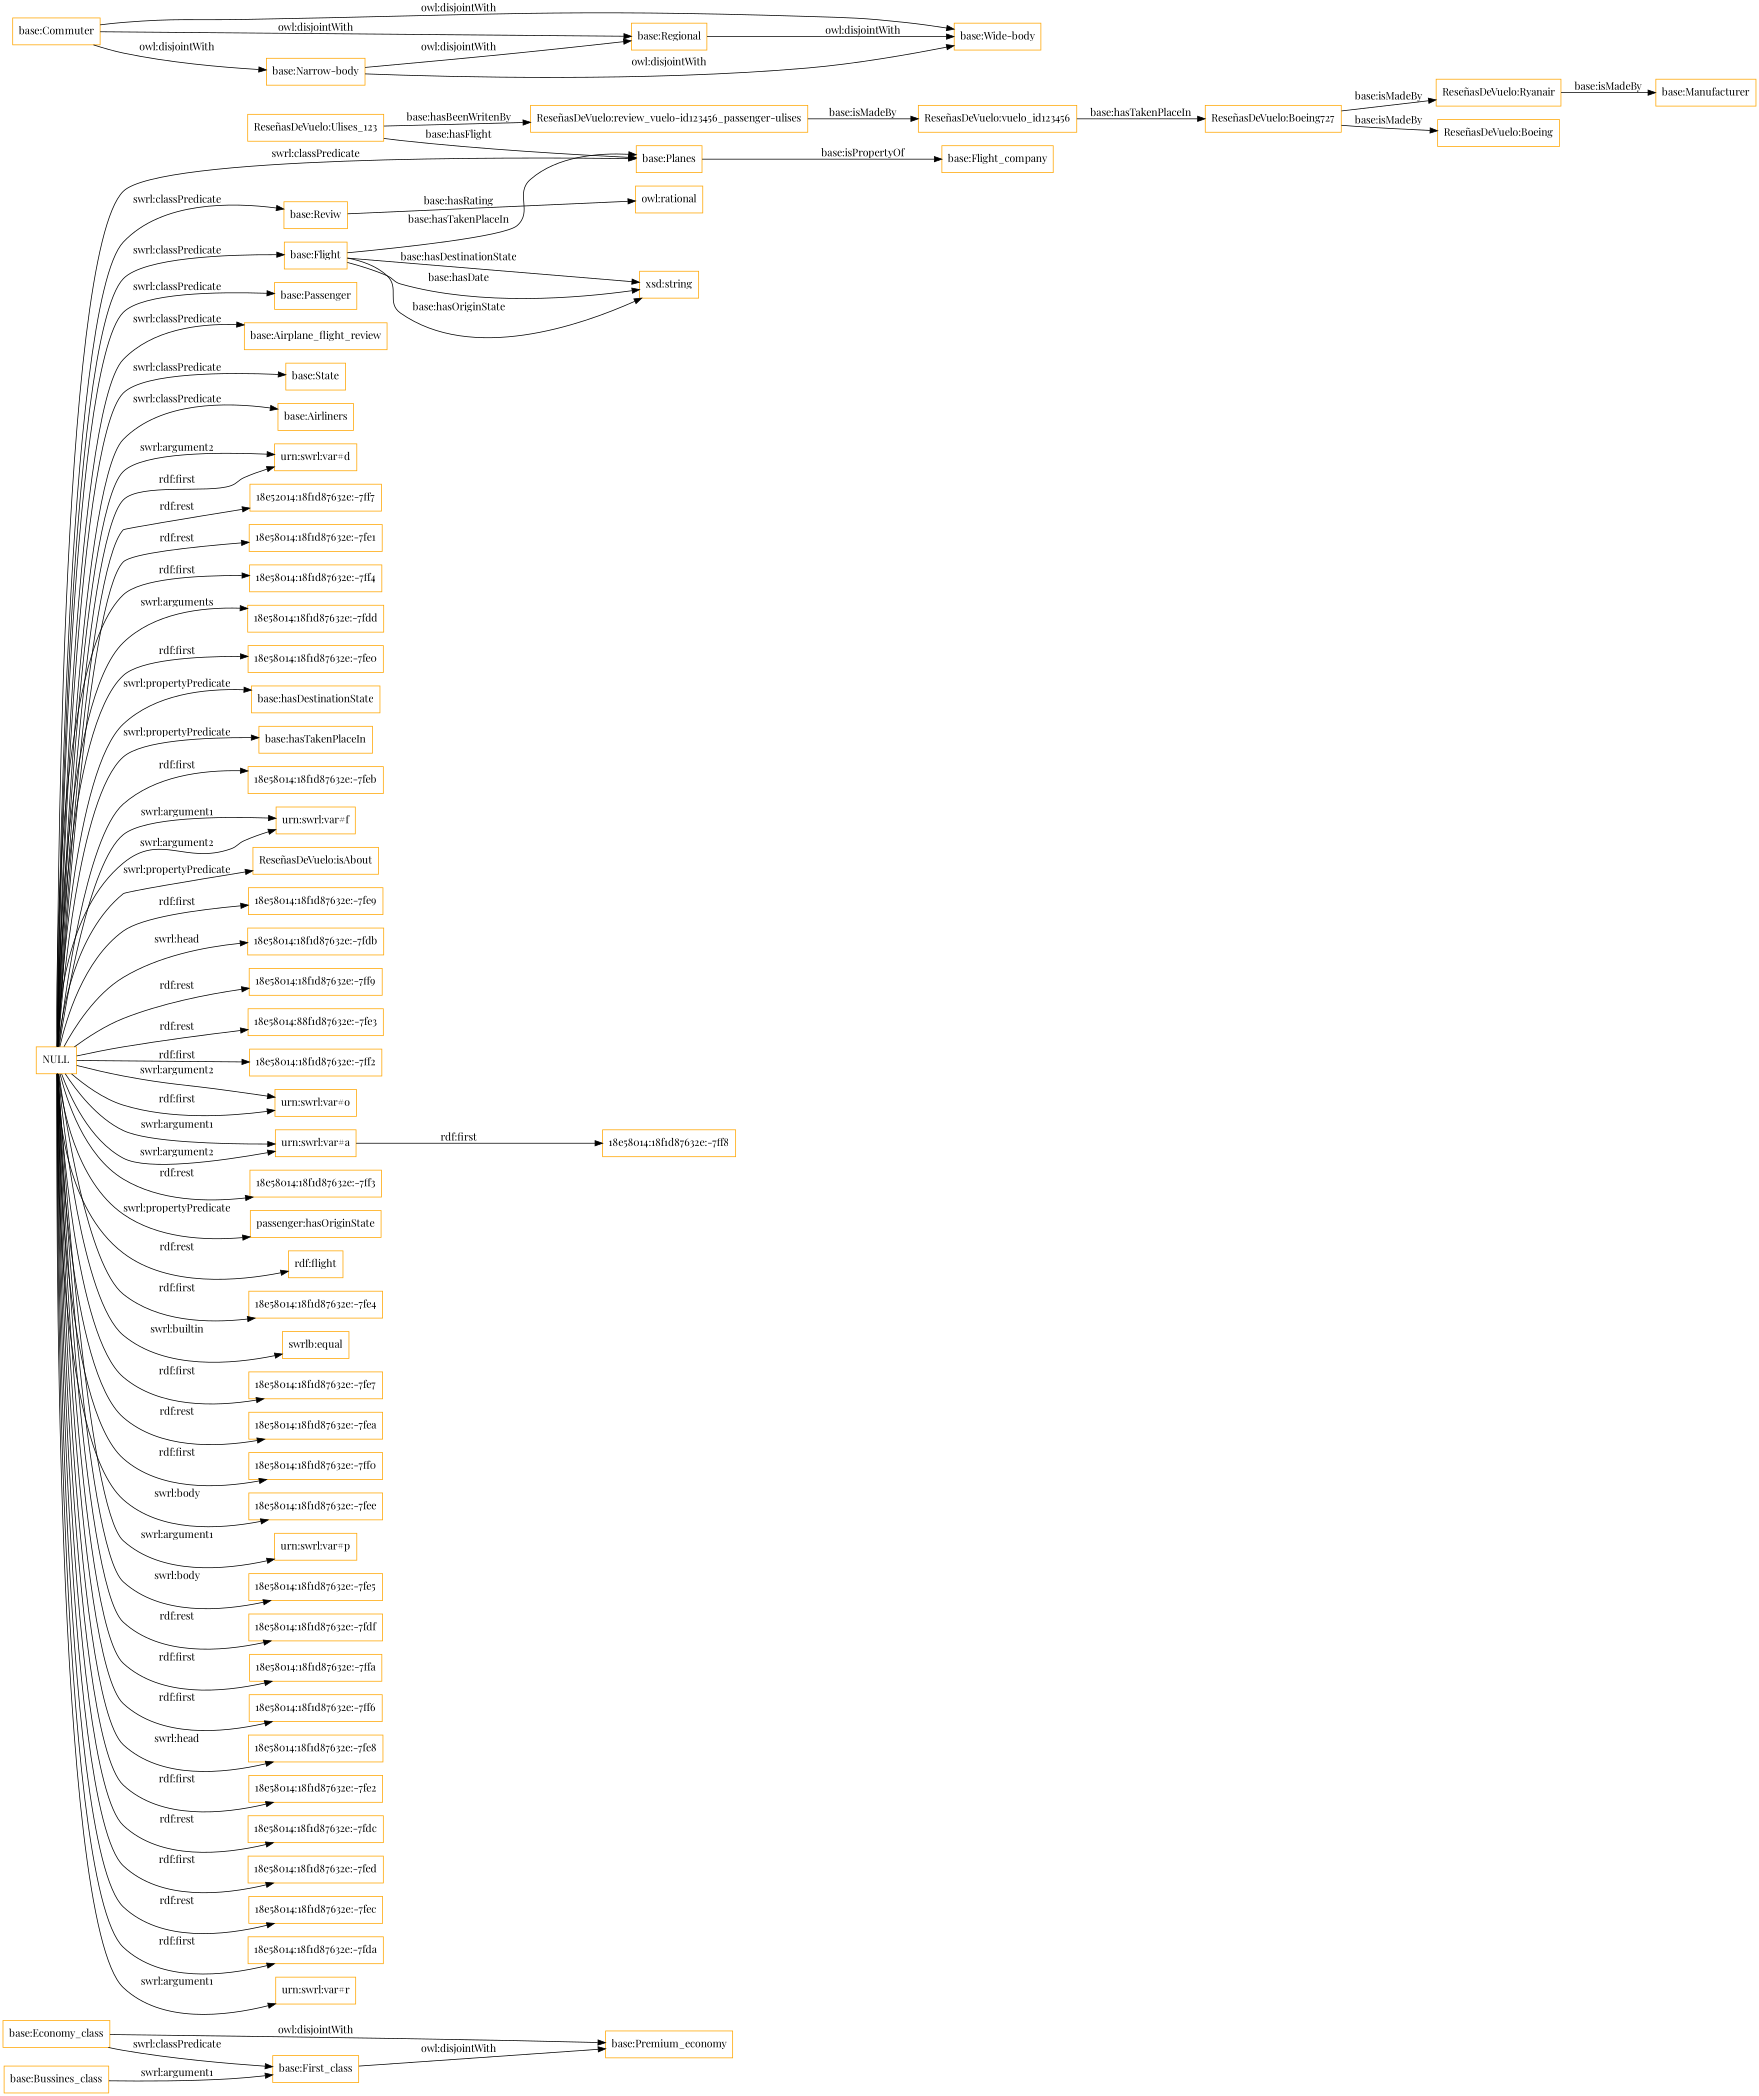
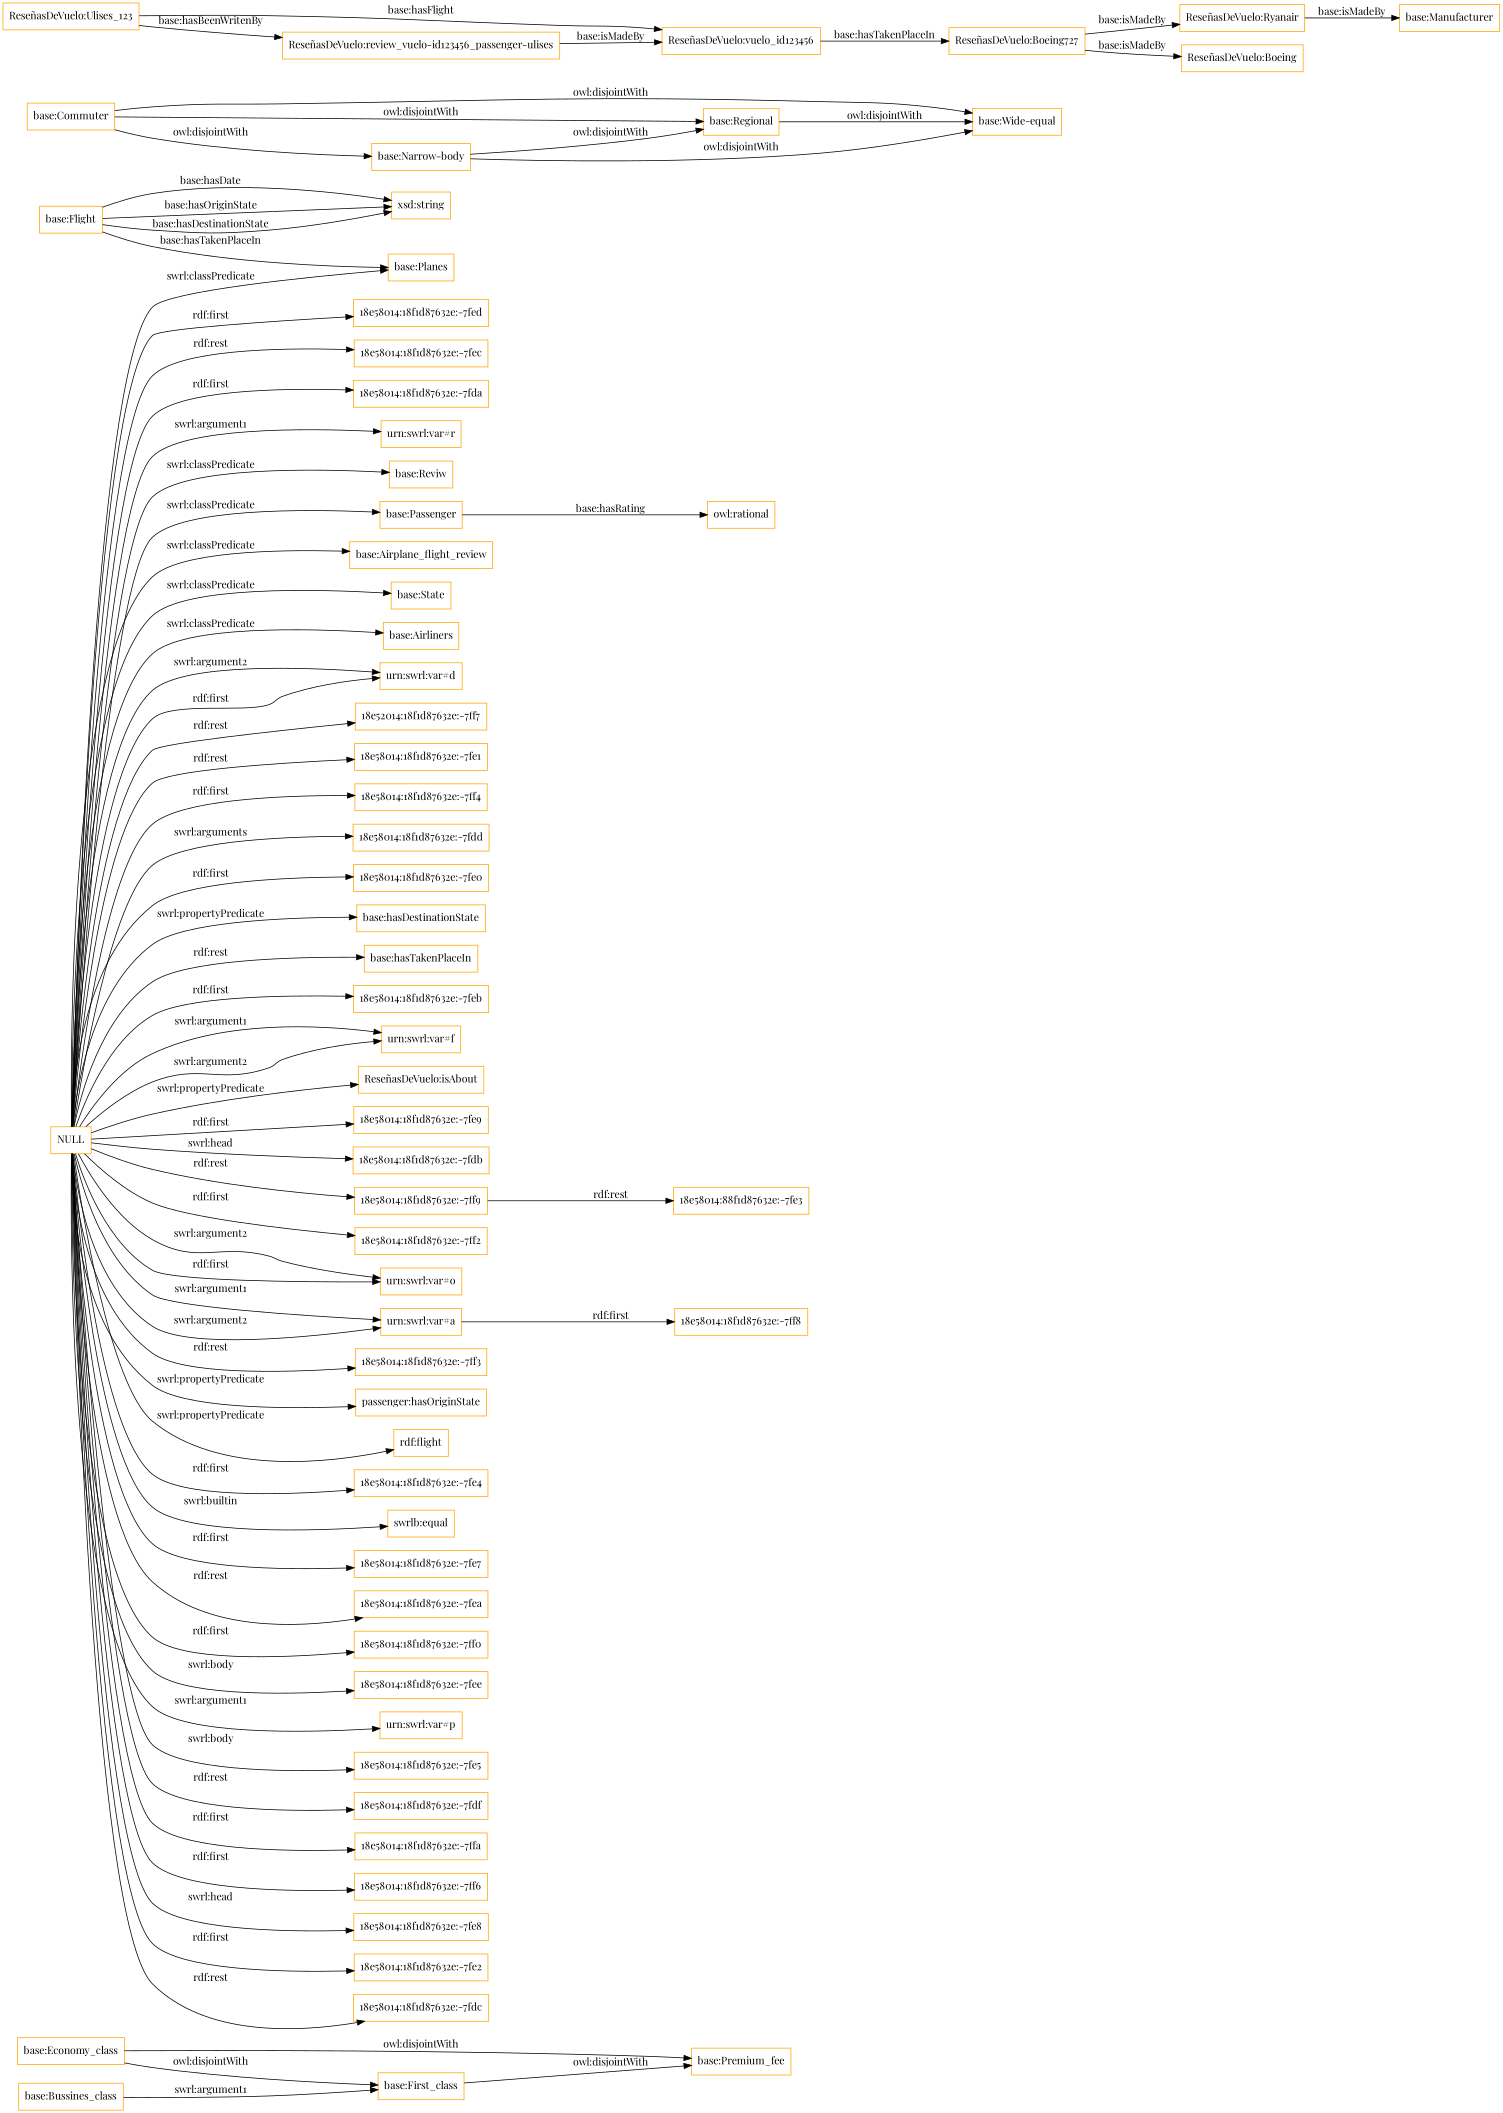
node "base:Wide-body": label "base:Wide-body" -> "base:Wide-equal"
edge "ReseñasDeVuelo:Ulises_123" -> "base:Planes": now "ReseñasDeVuelo:Ulises_123" -> "ReseñasDeVuelo:vuelo_id123456"
node "base:Flight_company": removed
edge "base:Reviw" -> "owl:rational": now "base:Passenger" -> "owl:rational"
edge "NULL" -> "base:Flight": removed, label "swrl:classPredicate"
edge "NULL" -> "base:hasTakenPlaceIn": label "swrl:propertyPredicate" -> "rdf:rest"
edge "NULL" -> "18e58014:88f1d87632e:-7fe3": now "18e58014:18f1d87632e:-7ff9" -> "18e58014:88f1d87632e:-7fe3"
edge "NULL" -> "rdf:flight": label "rdf:rest" -> "swrl:propertyPredicate"
node "base:Premium_economy": label "base:Premium_economy" -> "base:Premium_fee"
edge "base:Economy_class" -> "base:First_class": label "swrl:classPredicate" -> "owl:disjointWith"
